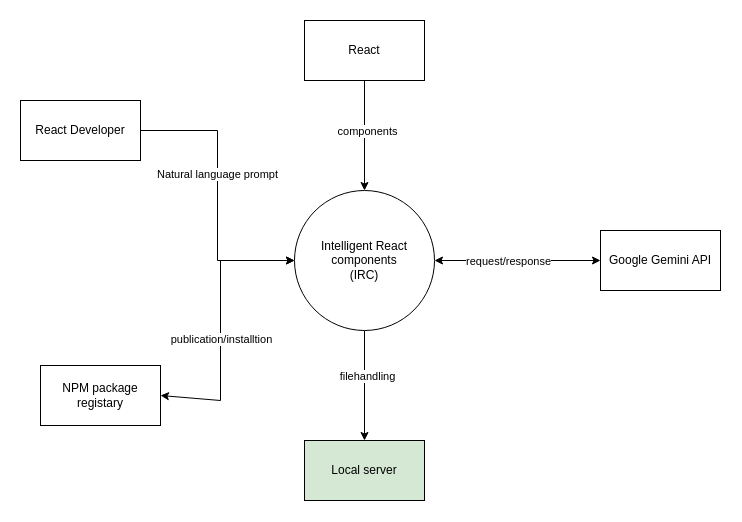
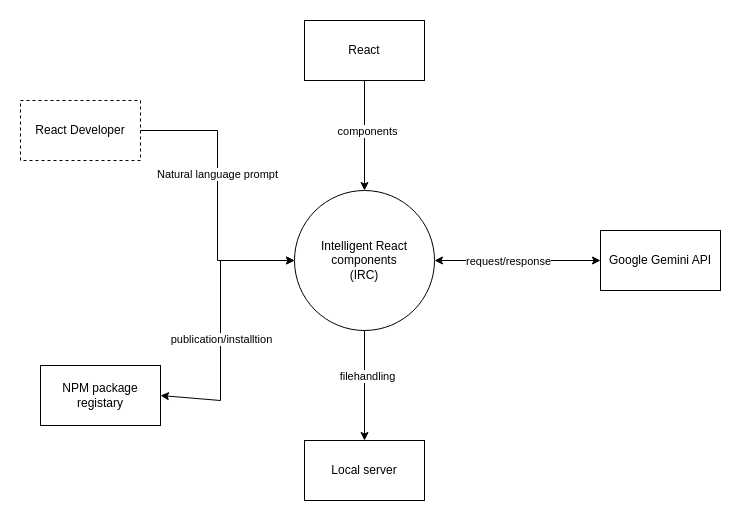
node "React Developer": style solid -> dashed
node "Local server": fillcolor #d5e8d4 -> #ffffff
